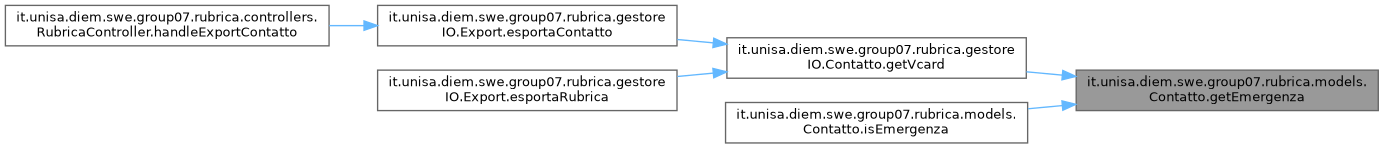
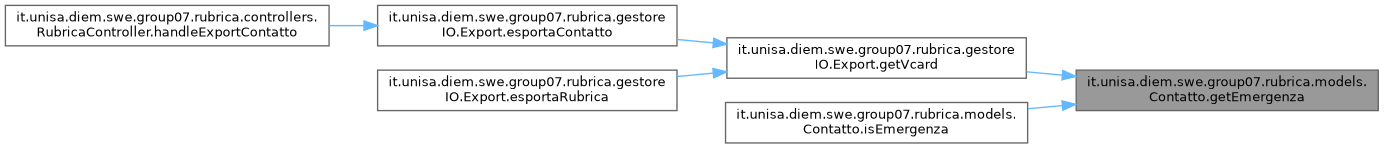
node "it.unisa.diem.swe.group07.rubrica.gestore IO.Contatto.getVcard": label "it.unisa.diem.swe.group07.rubrica.gestore IO.Contatto.getVcard" -> "it.unisa.diem.swe.group07.rubrica.gestore IO.Export.getVcard"
